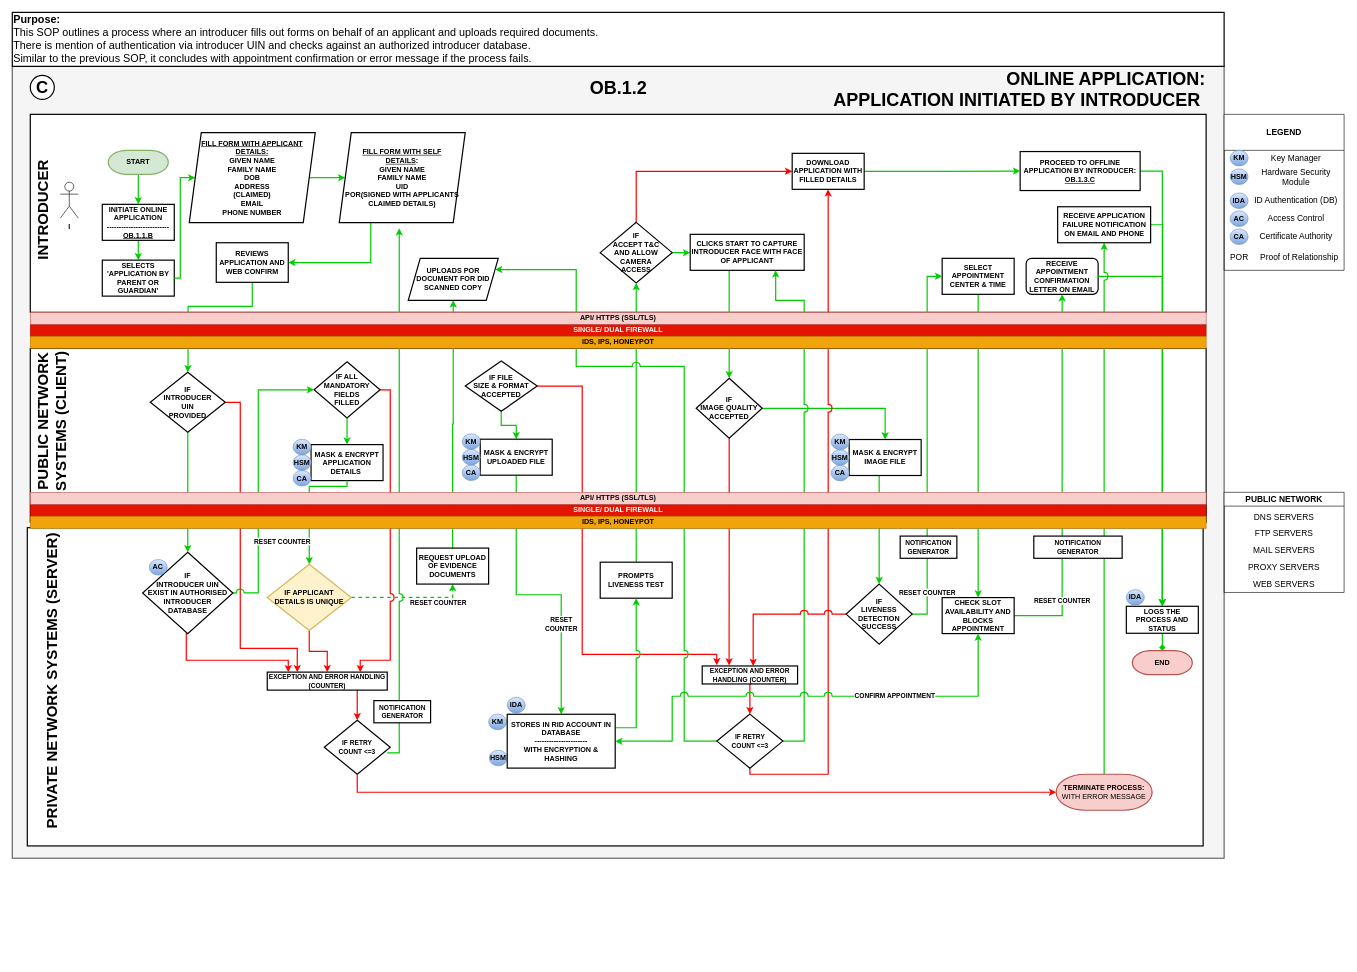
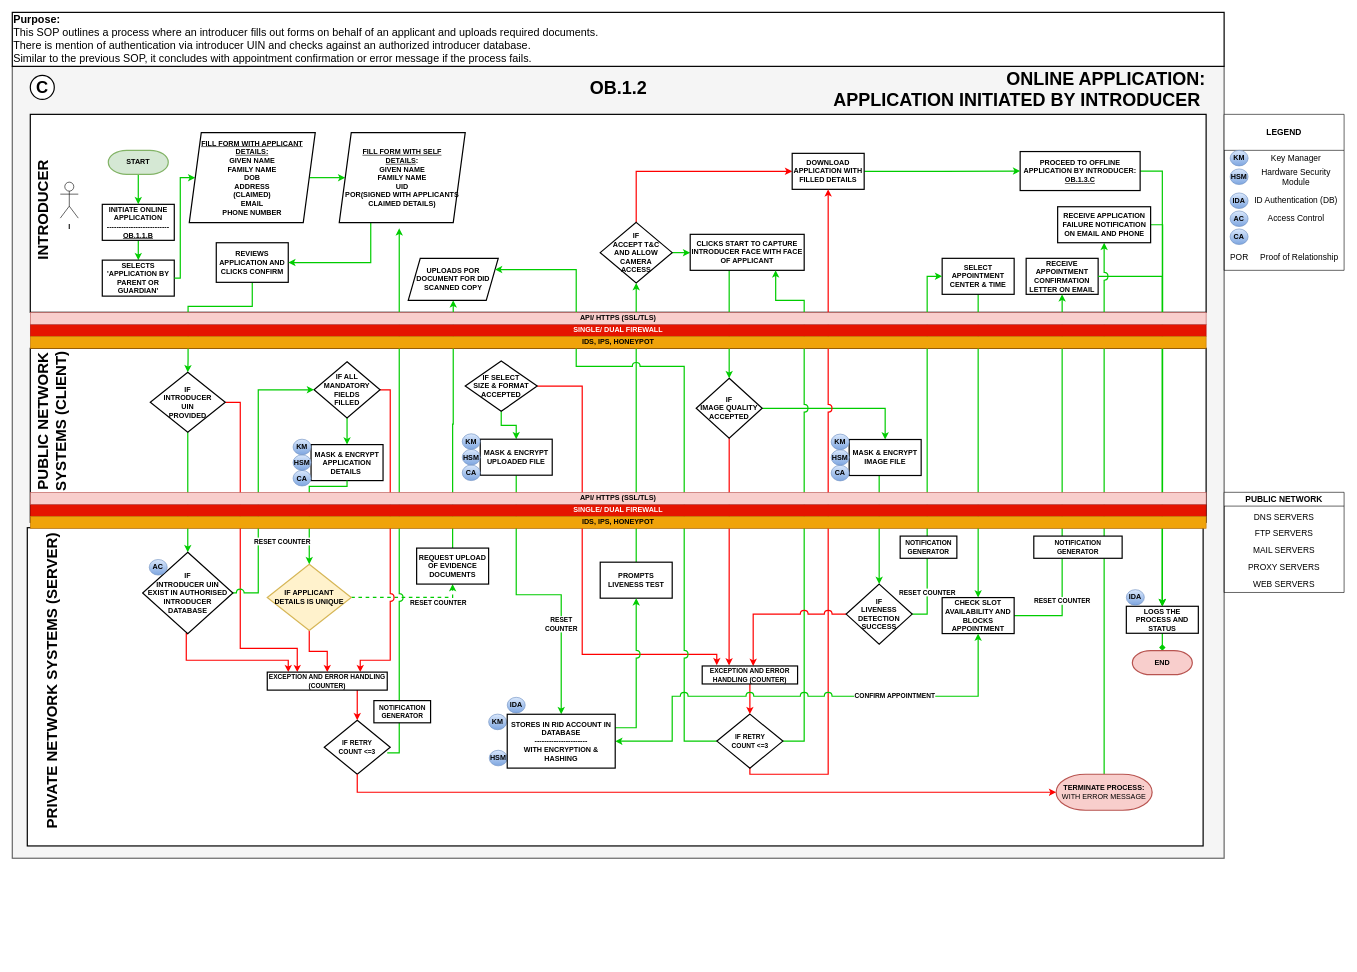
node "Certificate Authority": removed
node "REVIEWS APPLICATION AND WEB CONFIRM": label "REVIEWS APPLICATION AND WEB CONFIRM" -> "REVIEWS APPLICATION AND CLICKS CONFIRM"
node "RECEIVE APPOINTMENT CONFIRMATION LETTER ON EMAIL": shape rounded rectangle -> rectangle
node "IF FILE SIZE & FORMAT ACCEPTED": label "IF FILE SIZE & FORMAT ACCEPTED" -> "IF SELECT SIZE & FORMAT ACCEPTED"
